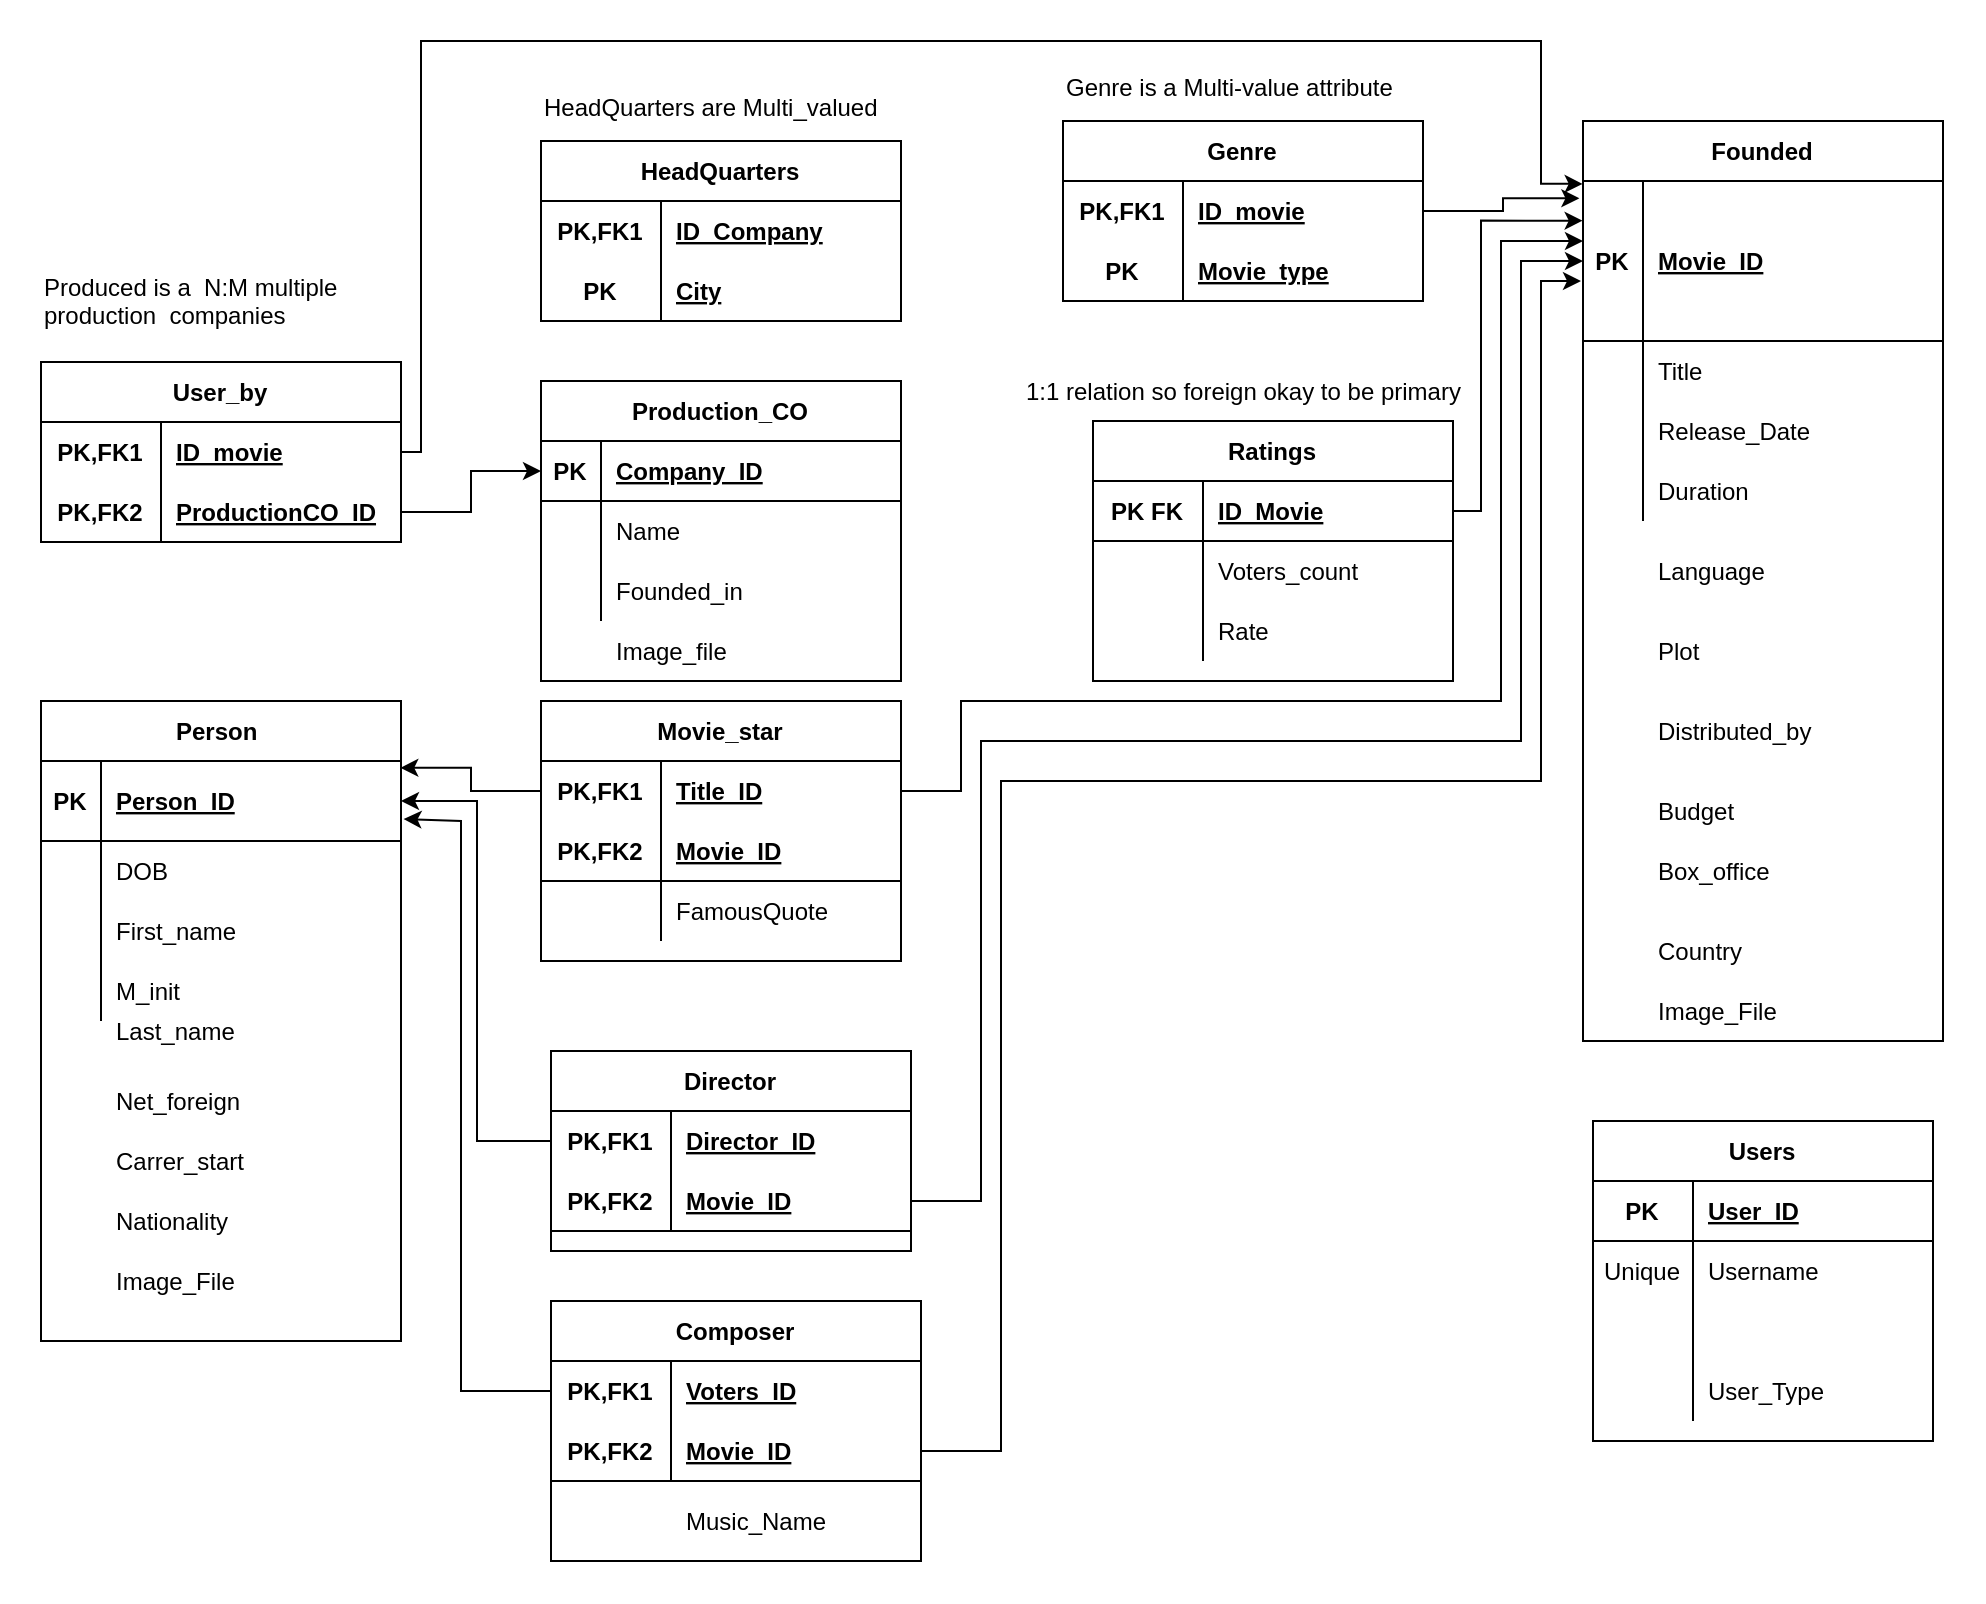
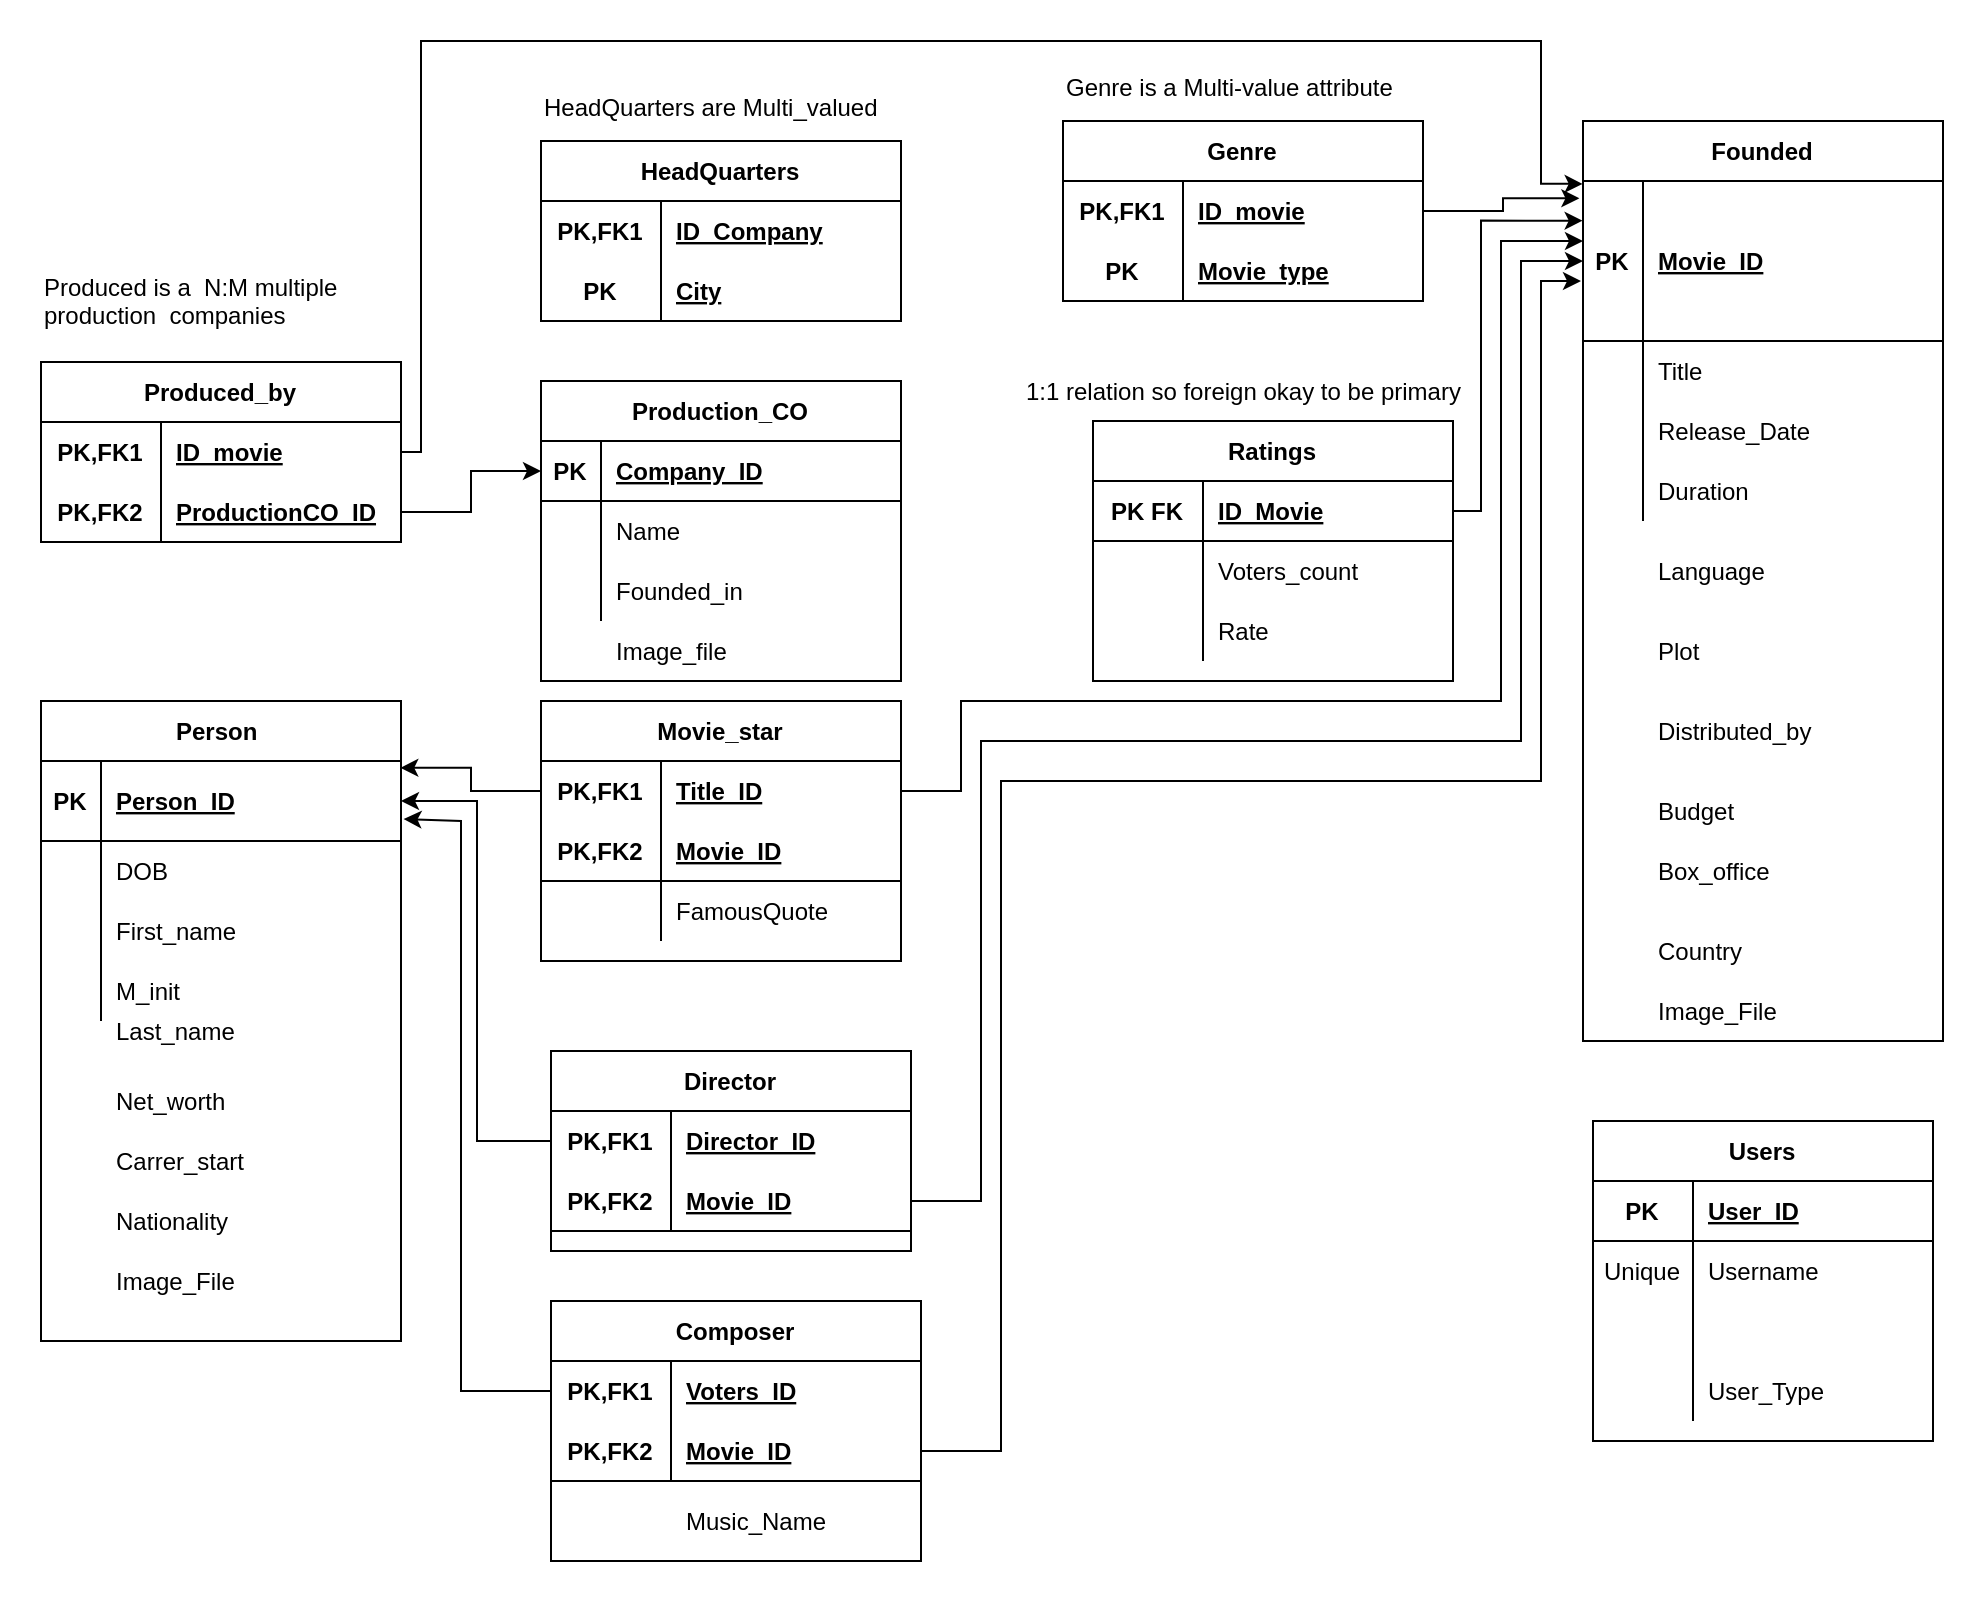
node "User_by": label "User_by" -> "Produced_by"
node "Net_foreign": label "Net_foreign" -> "Net_worth"
